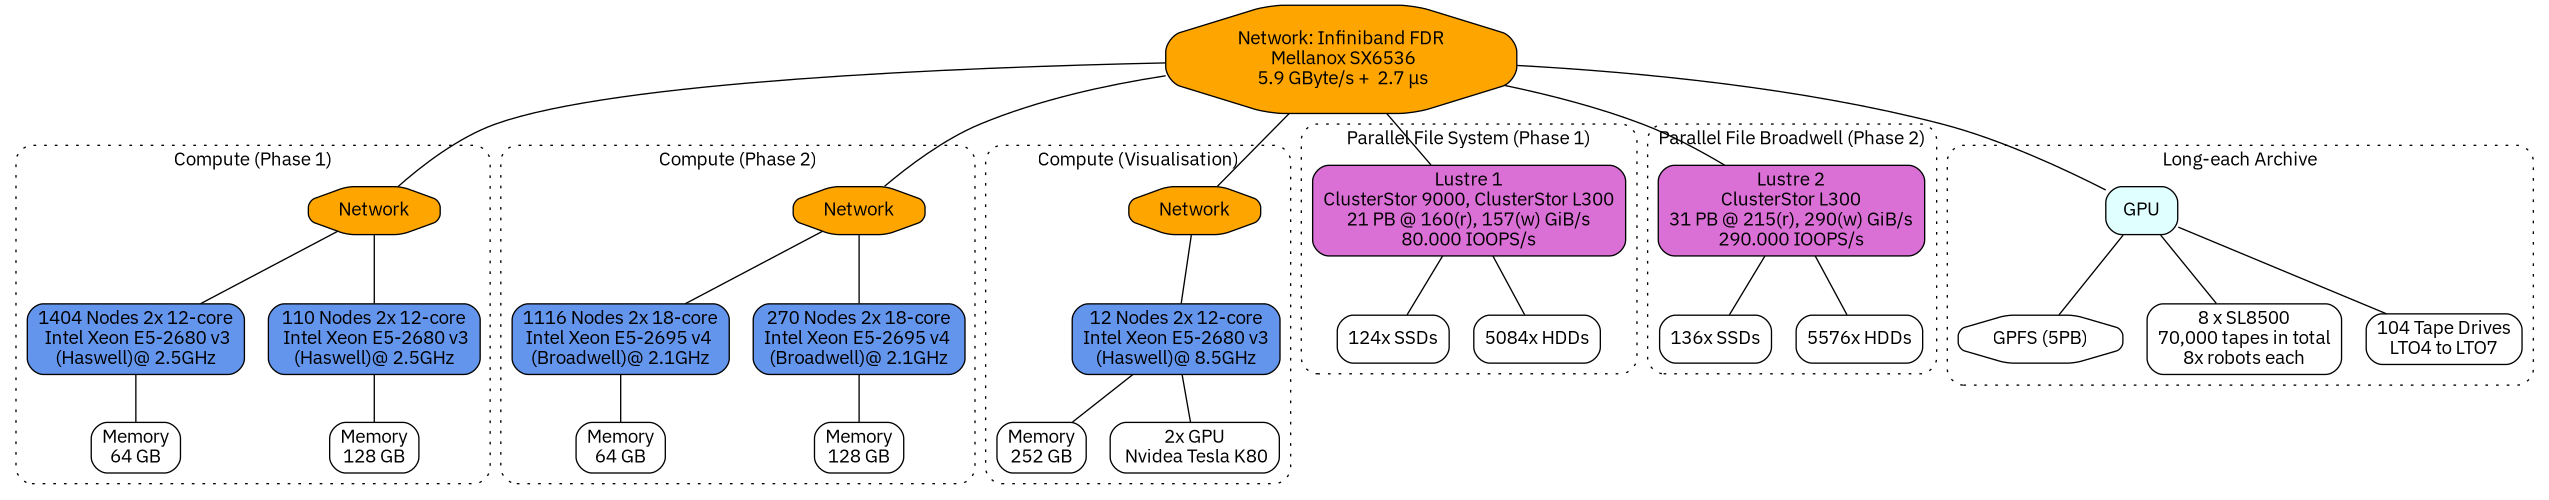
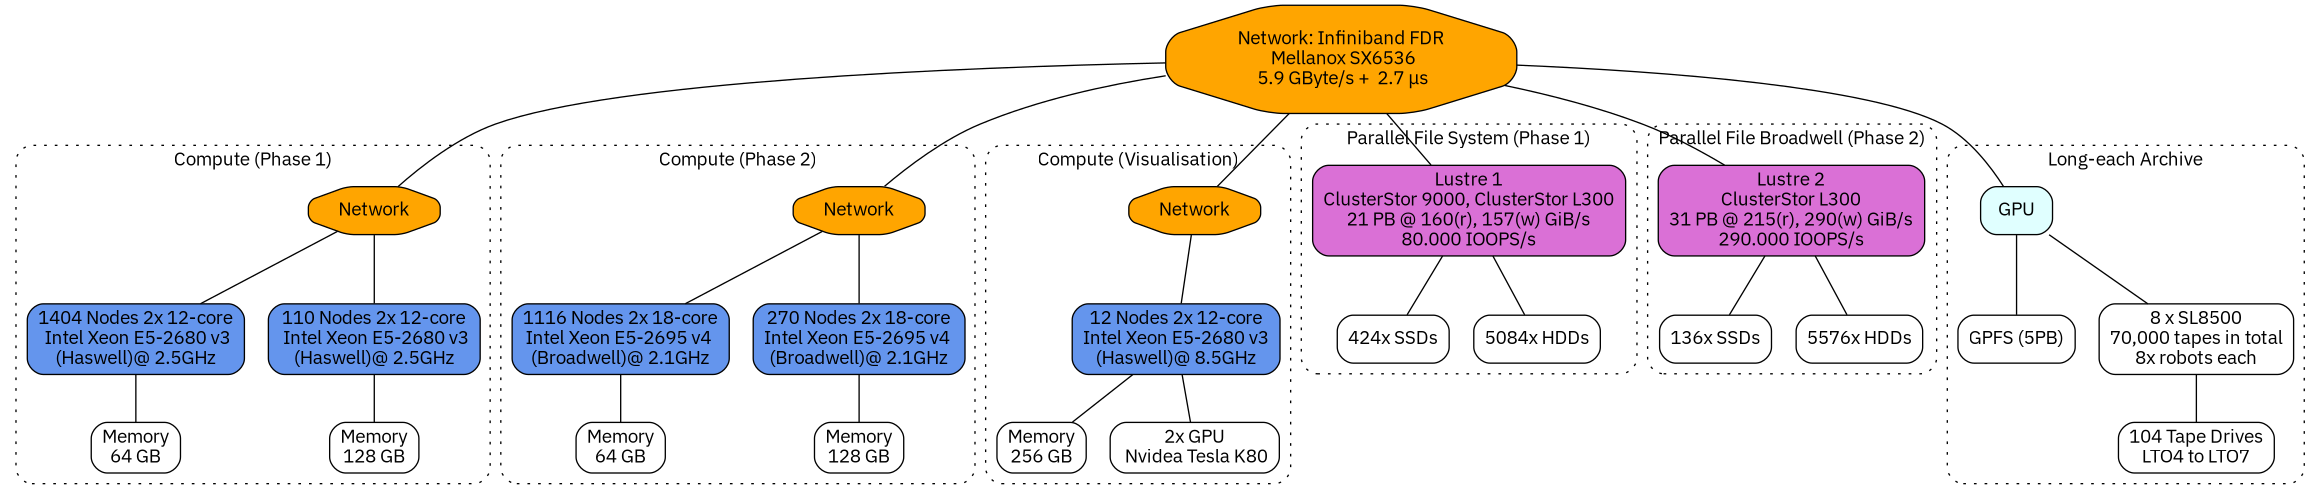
edge "GPU" -- "104 Tape Drives LTO4 to LTO7": now "8 x SL8500 70,000 tapes in total 8x robots each" -- "104 Tape Drives LTO4 to LTO7"
node "124x SSDs": label "124x SSDs" -> "424x SSDs"
node "GPFS (5PB)": shape octagon -> box
node "Memory 252 GB": label "Memory 252 GB" -> "Memory 256 GB"
